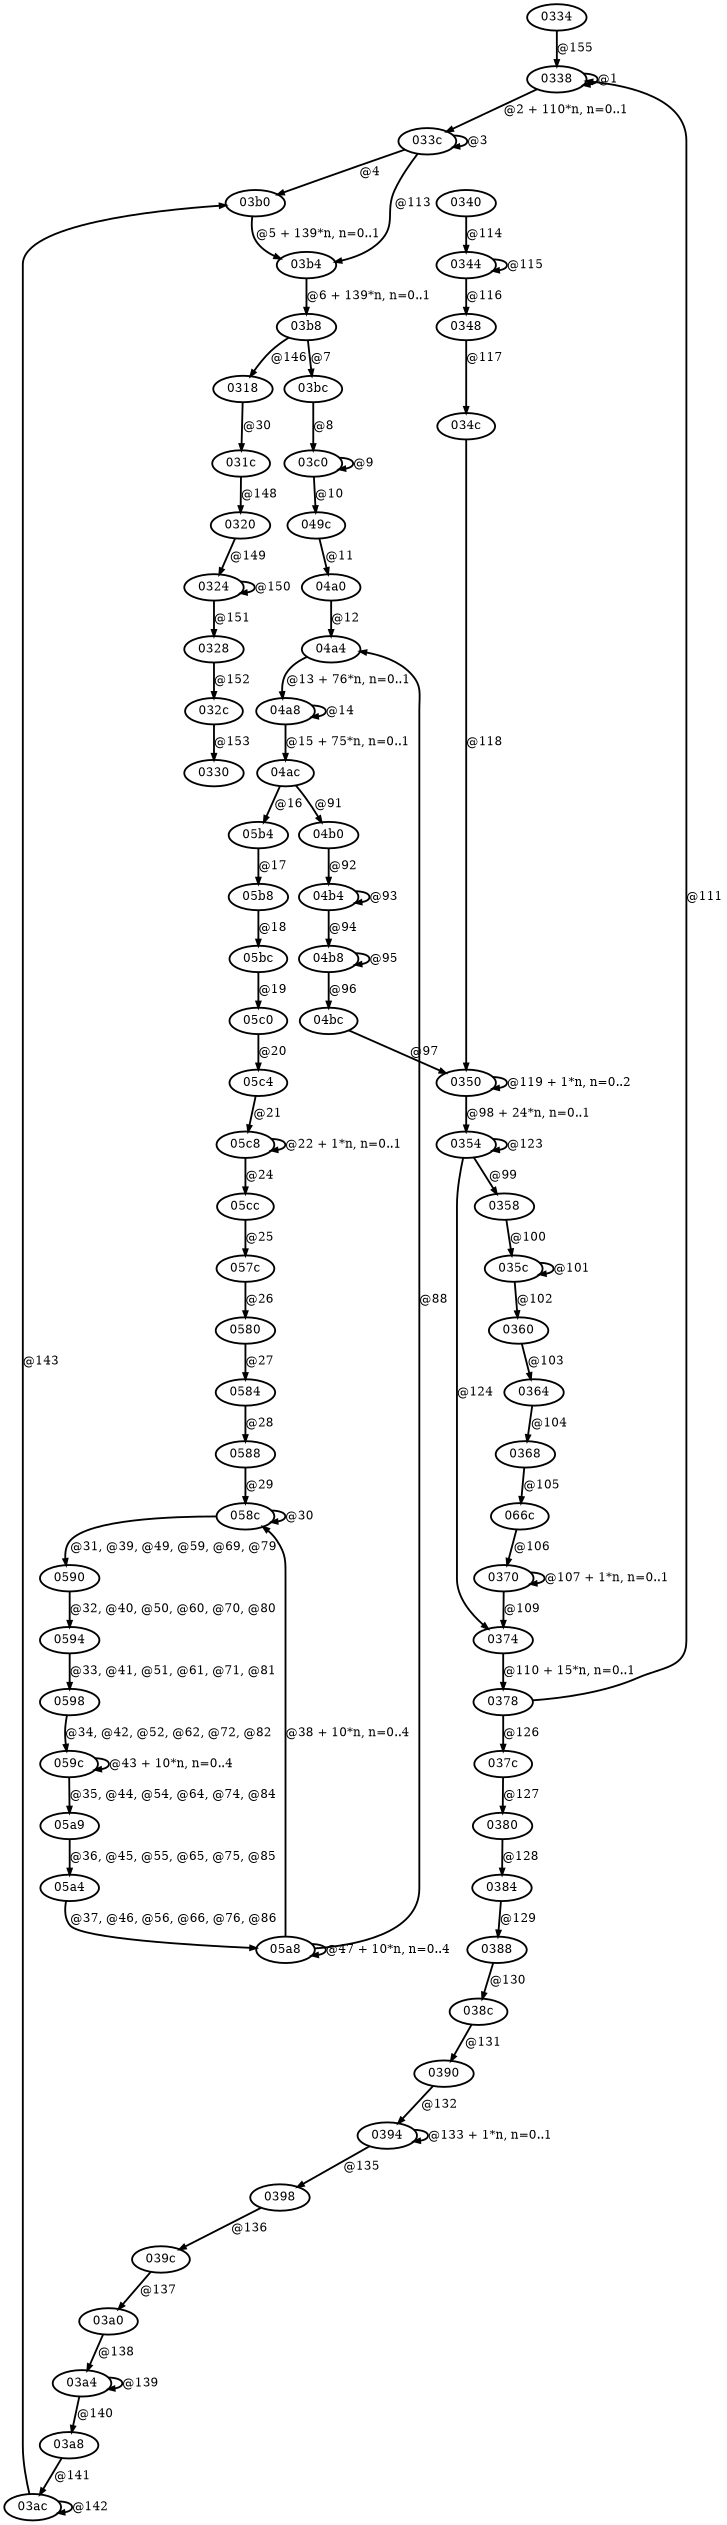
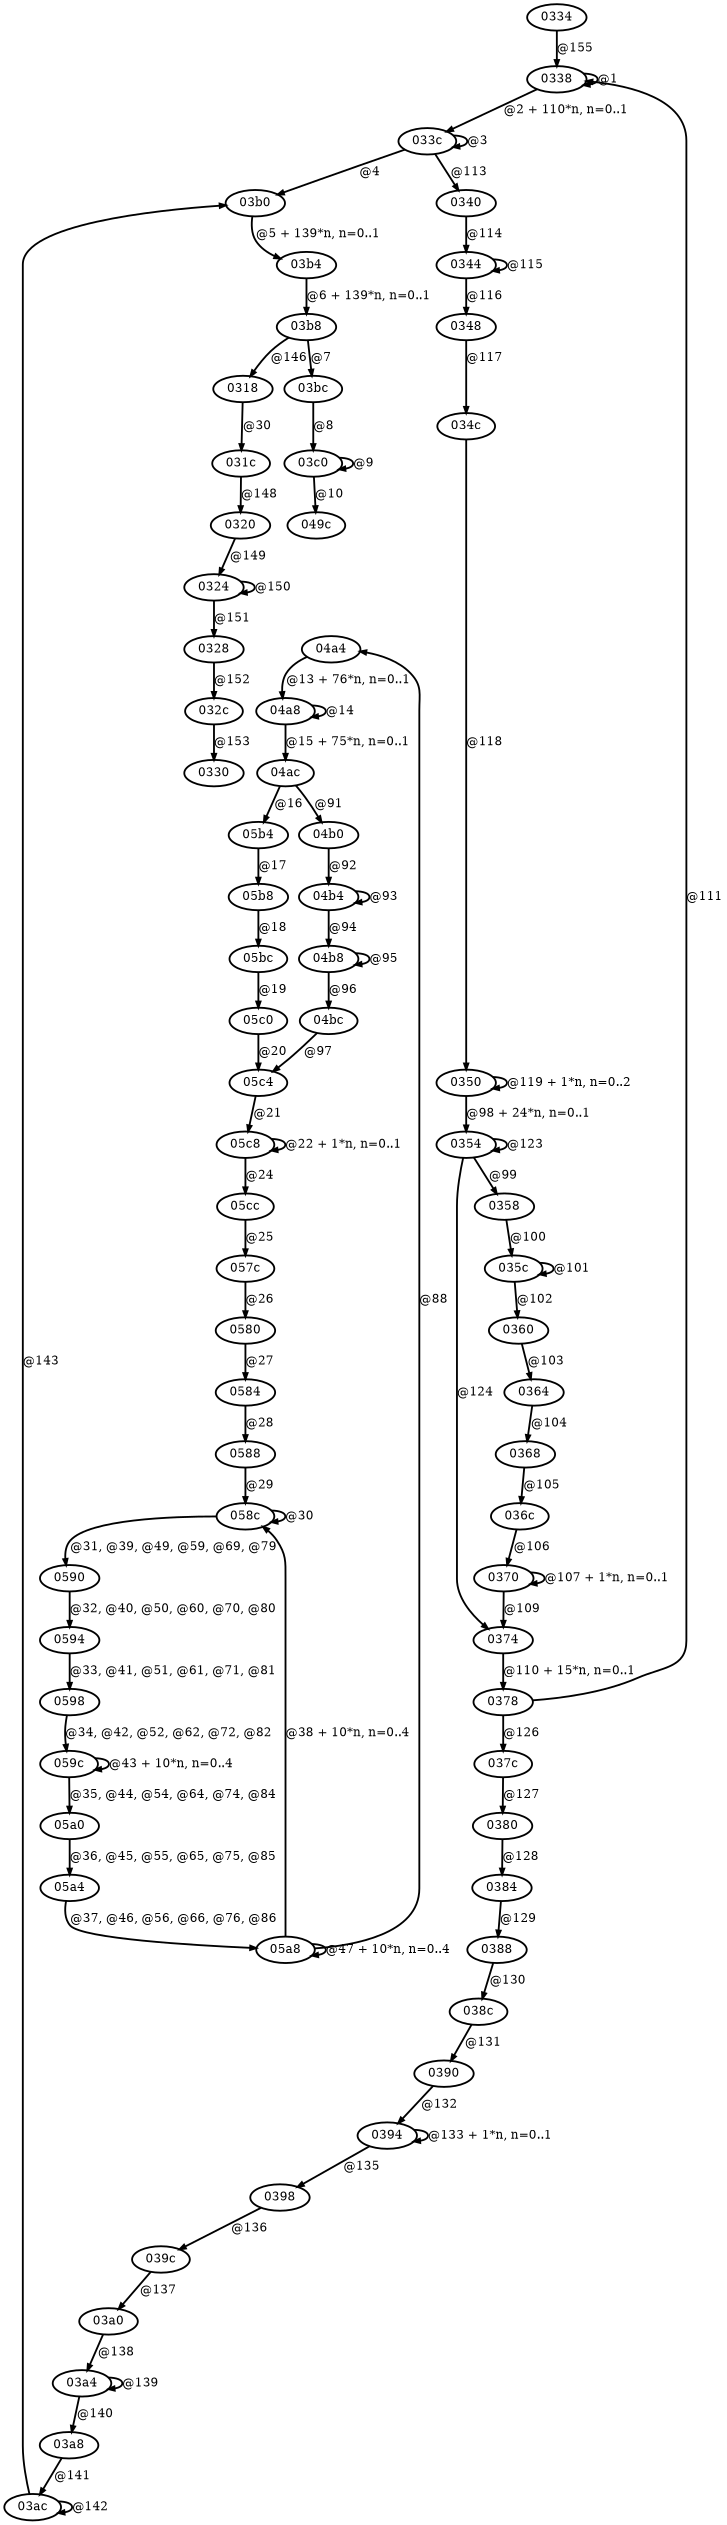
edge "033c" -> "03b4": now "033c" -> "0340"
node "04a0": removed
edge "04bc" -> "0350": now "04bc" -> "05c4"
node "066c": label "066c" -> "036c"
node "05a9": label "05a9" -> "05a0"
